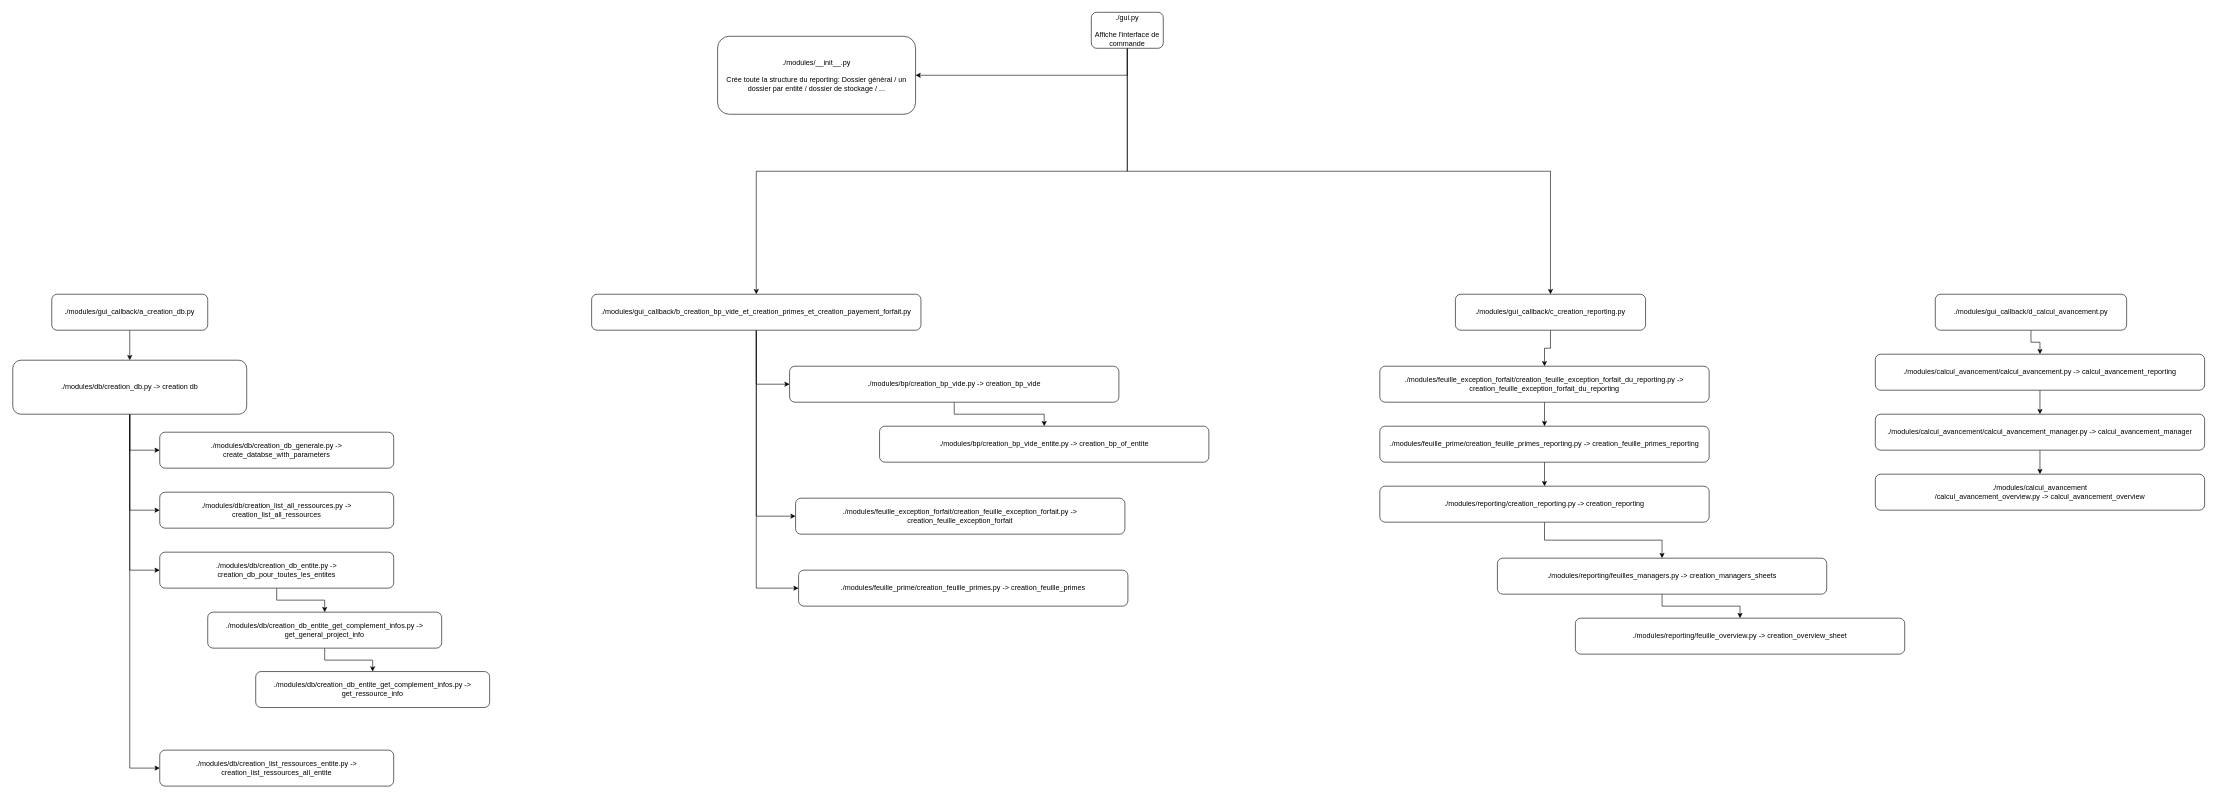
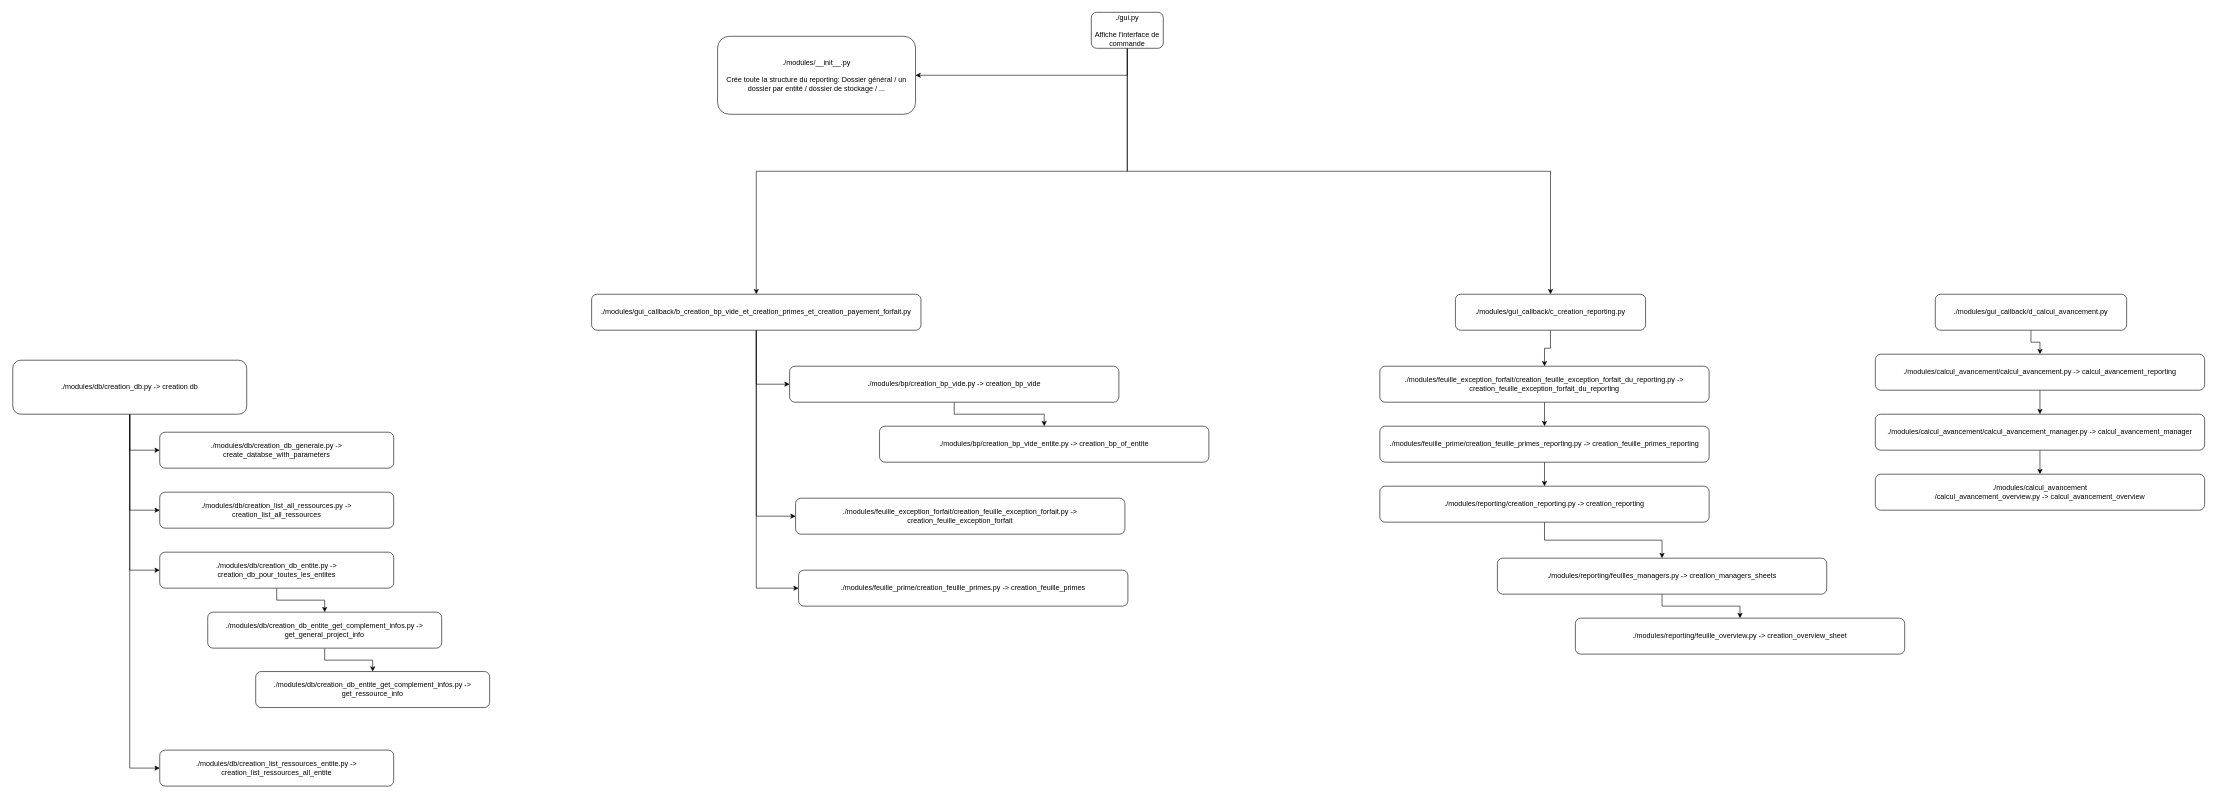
node "./modules/gui_callback/a_creation_db.py": removed
edge "./modules/gui_callback/a_creation_db.py" -> "./modules/db/creation_db.py -> creation db": removed
